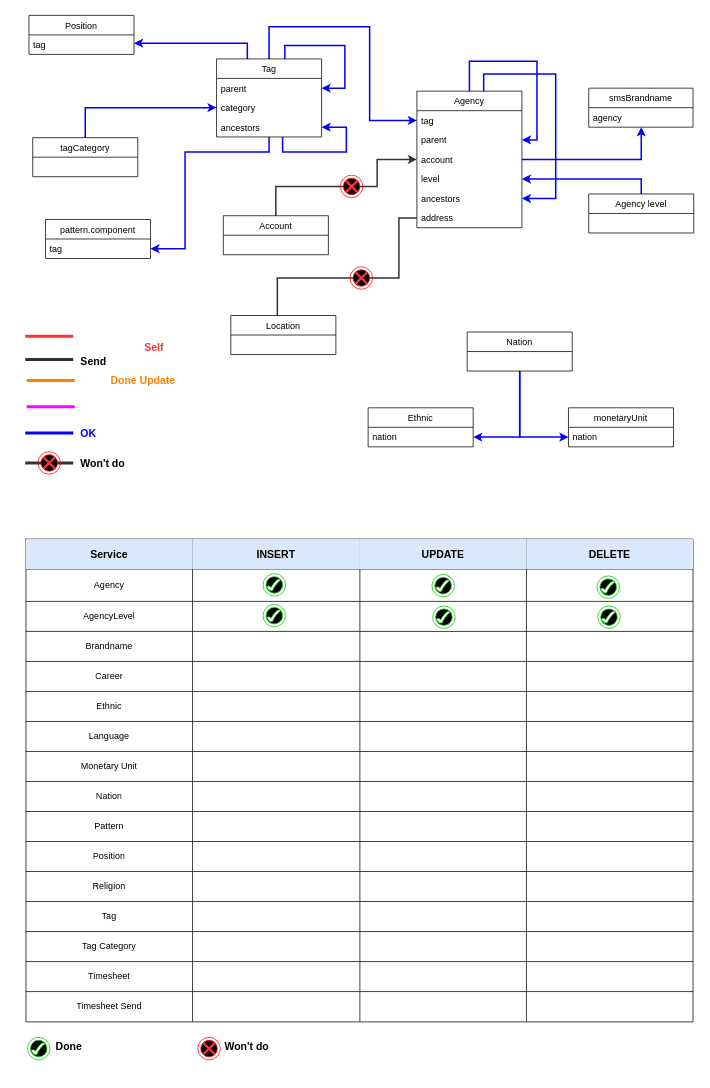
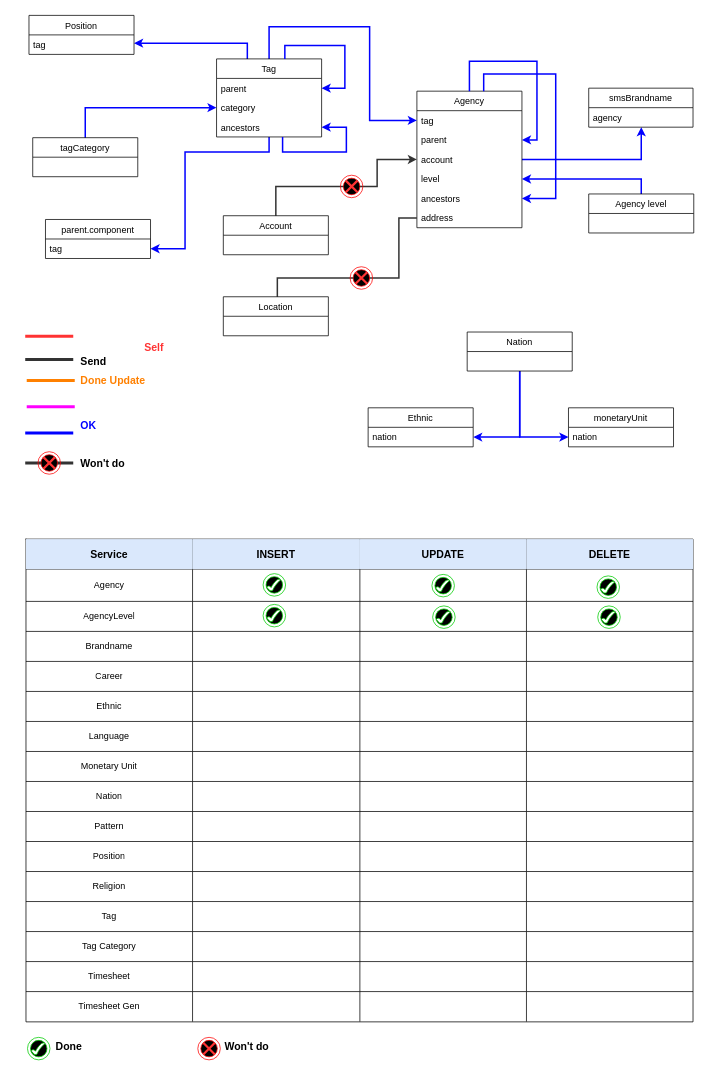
node "pattern.component": label "pattern.component" -> "parent.component"
node "Location": moved (283, 335) -> (276, 316)
node "Done Update": moved (145, 380) -> (115, 380)
node "OK": moved (91, 433) -> (91, 425)
node "Timesheet Send": label "Timesheet Send" -> "Timesheet Gen"
